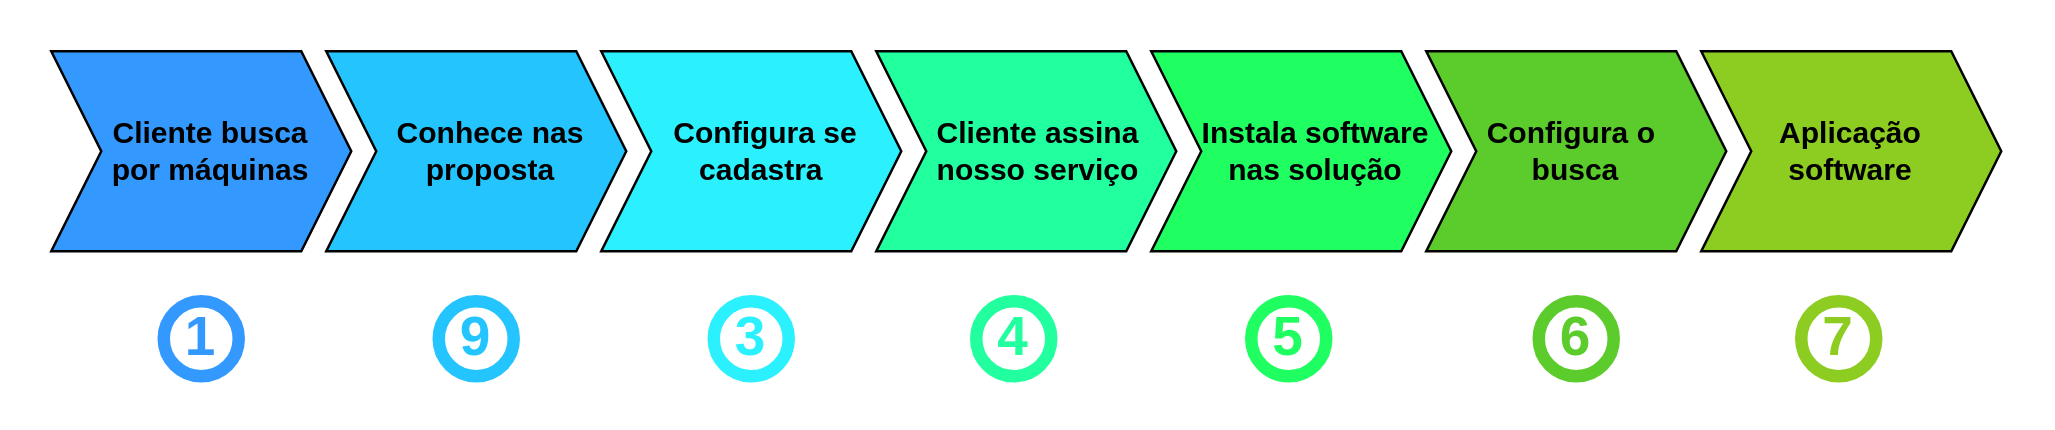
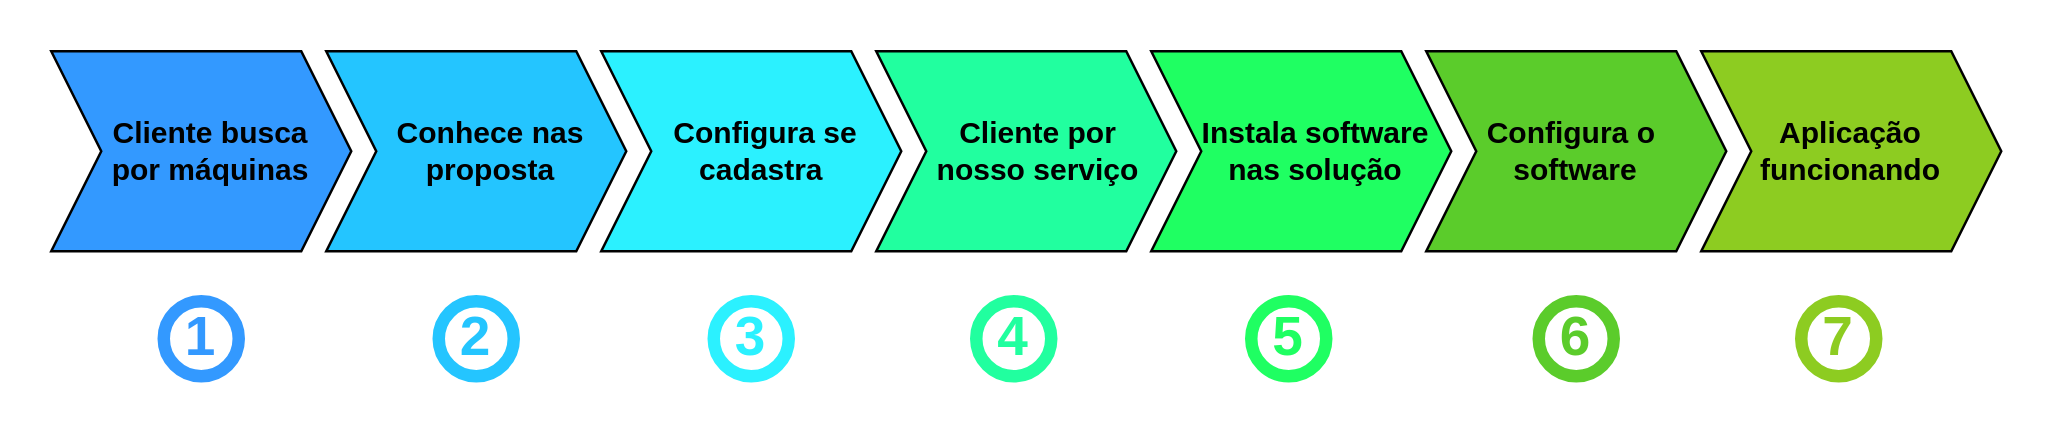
node "Cliente assina nosso serviço": label "Cliente assina nosso serviço" -> "Cliente por nosso serviço"
node "Configura o busca": label "Configura o busca" -> "Configura o software"
node "Aplicação software": label "Aplicação software" -> "Aplicação funcionando"
node "9": label "9" -> "2"
